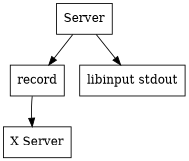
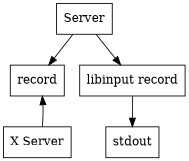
node "libinput stdout": label "libinput stdout" -> "libinput record"
edge "record" -> "X Server": reversed
node "stdout": added
